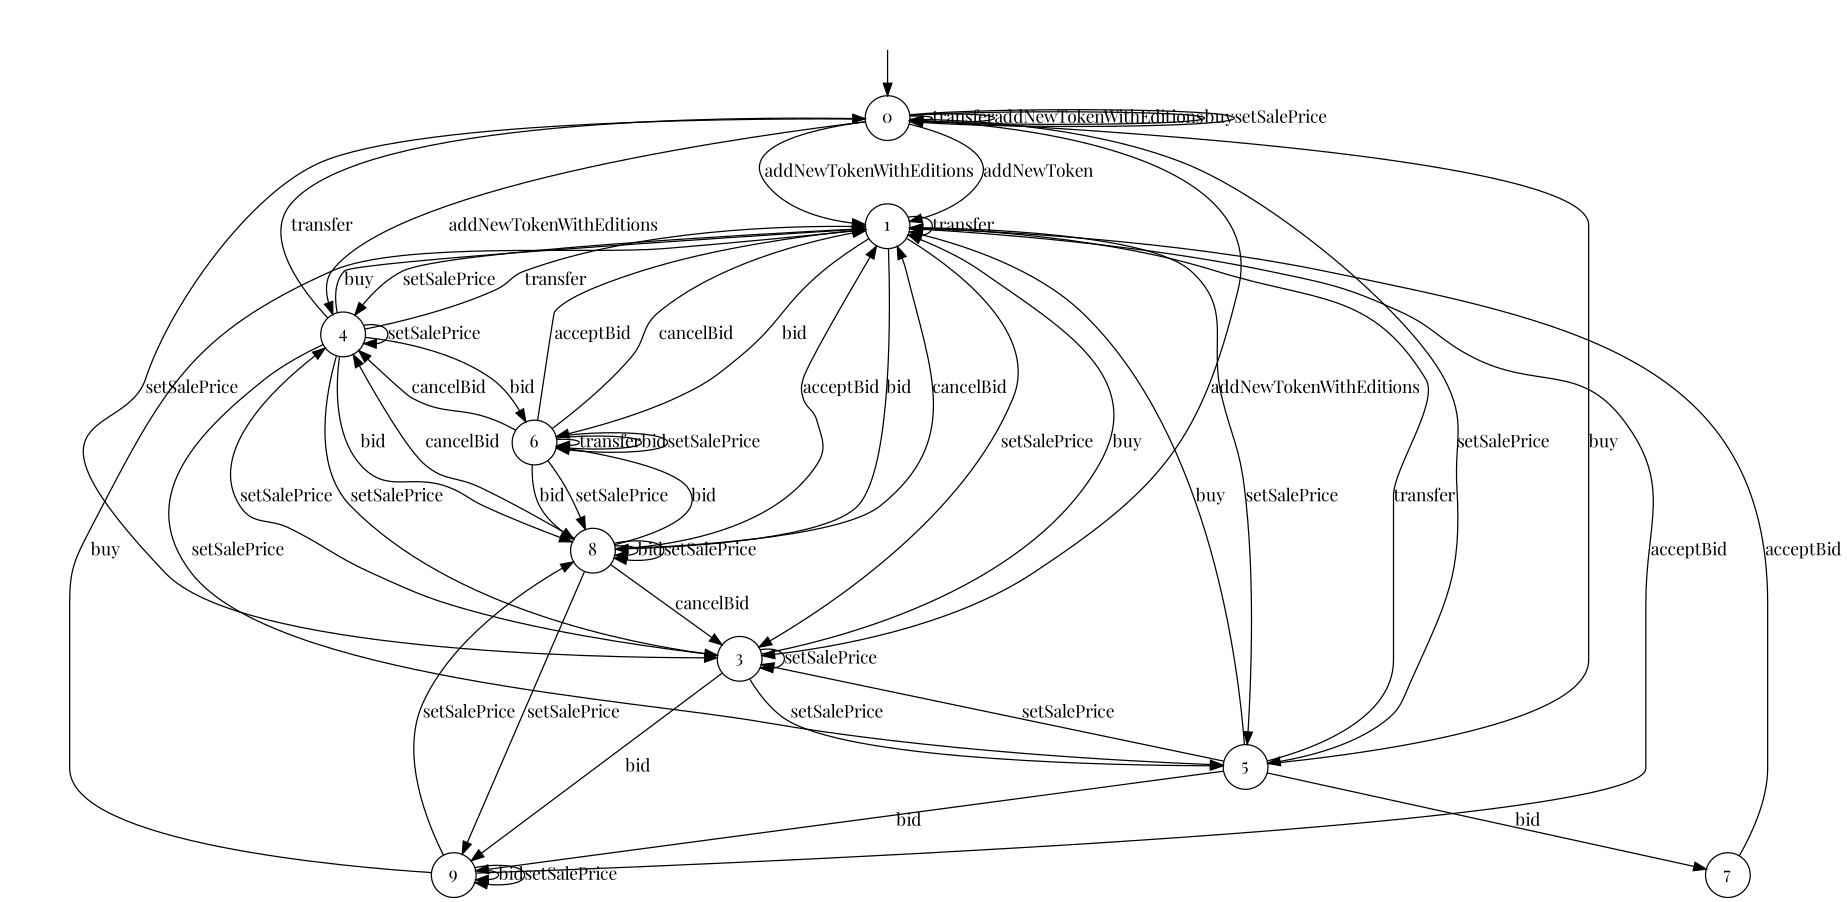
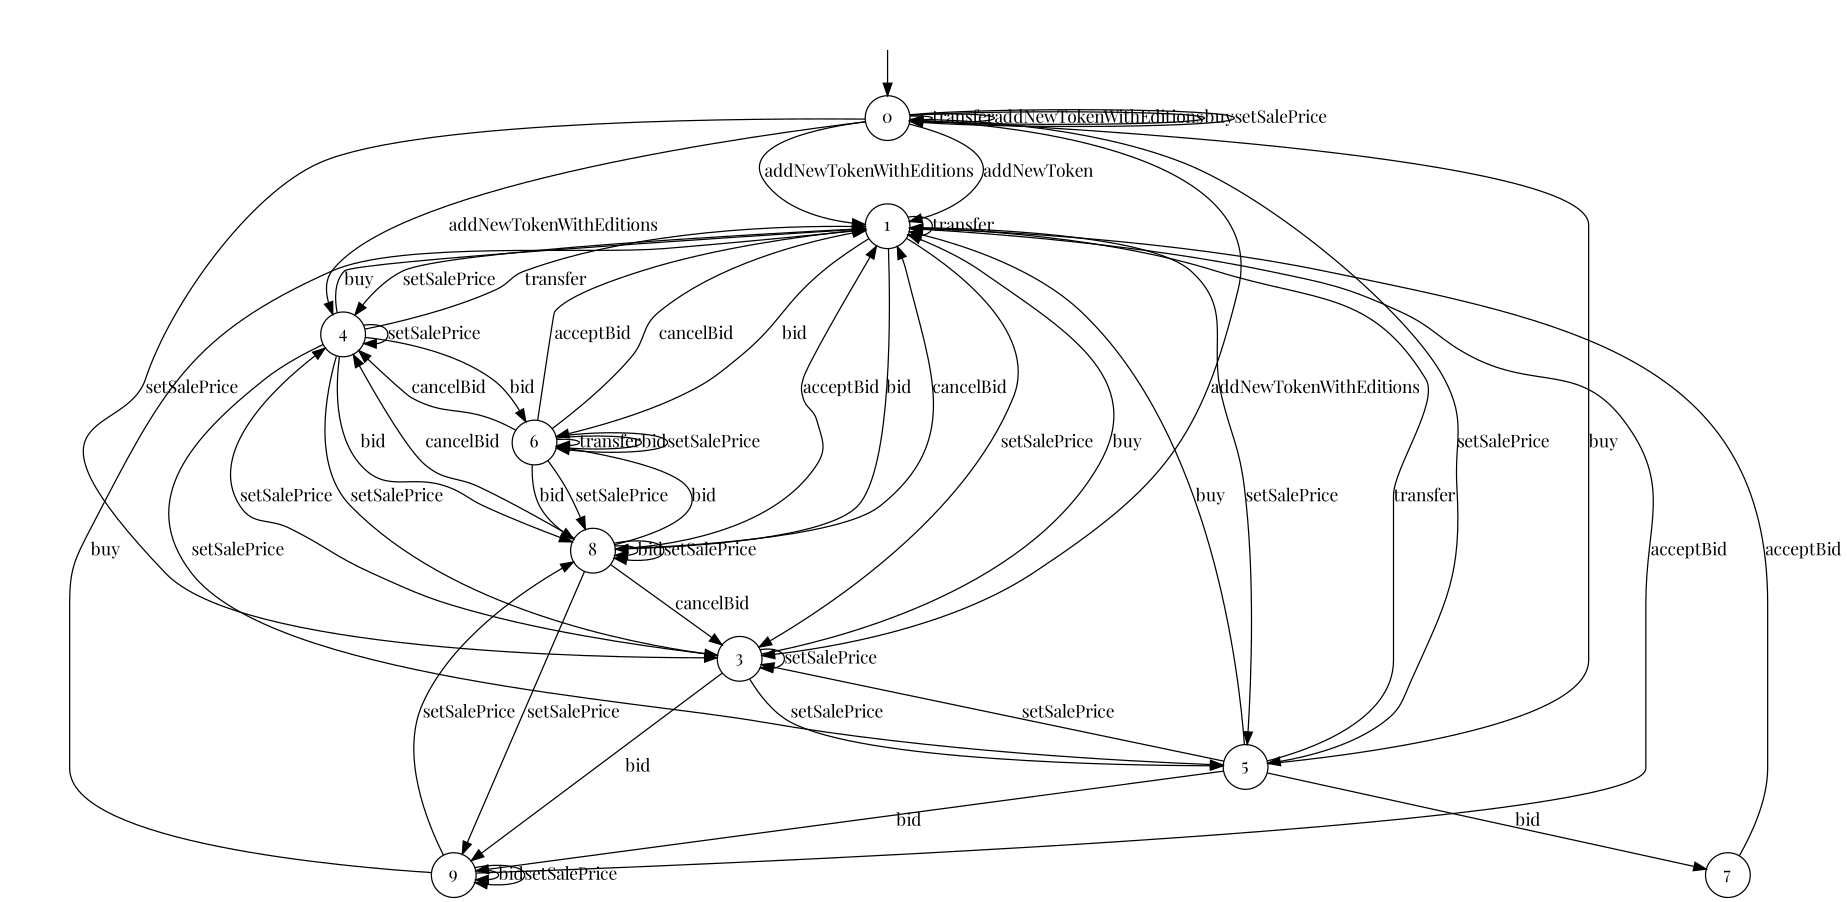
edge "4" -> "0": removed, label "transfer"
